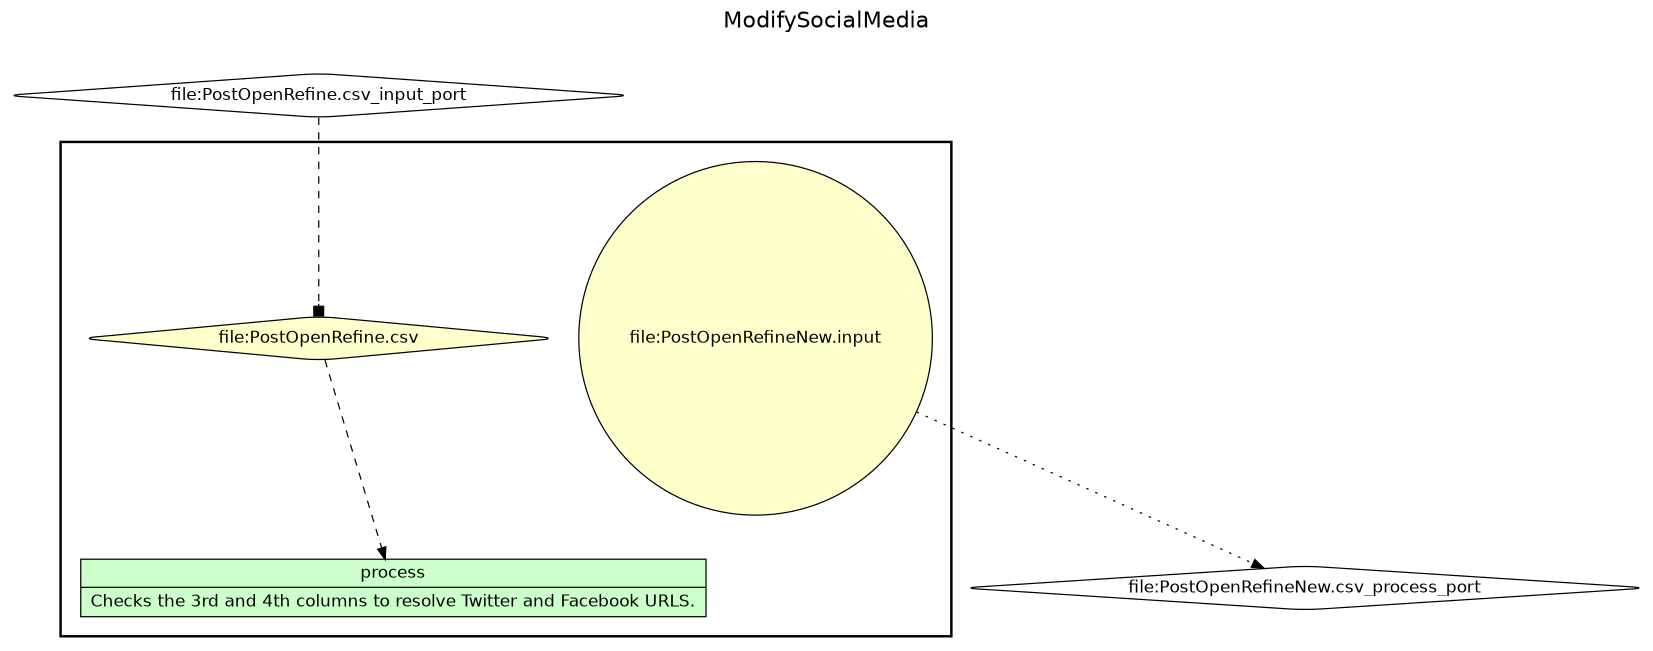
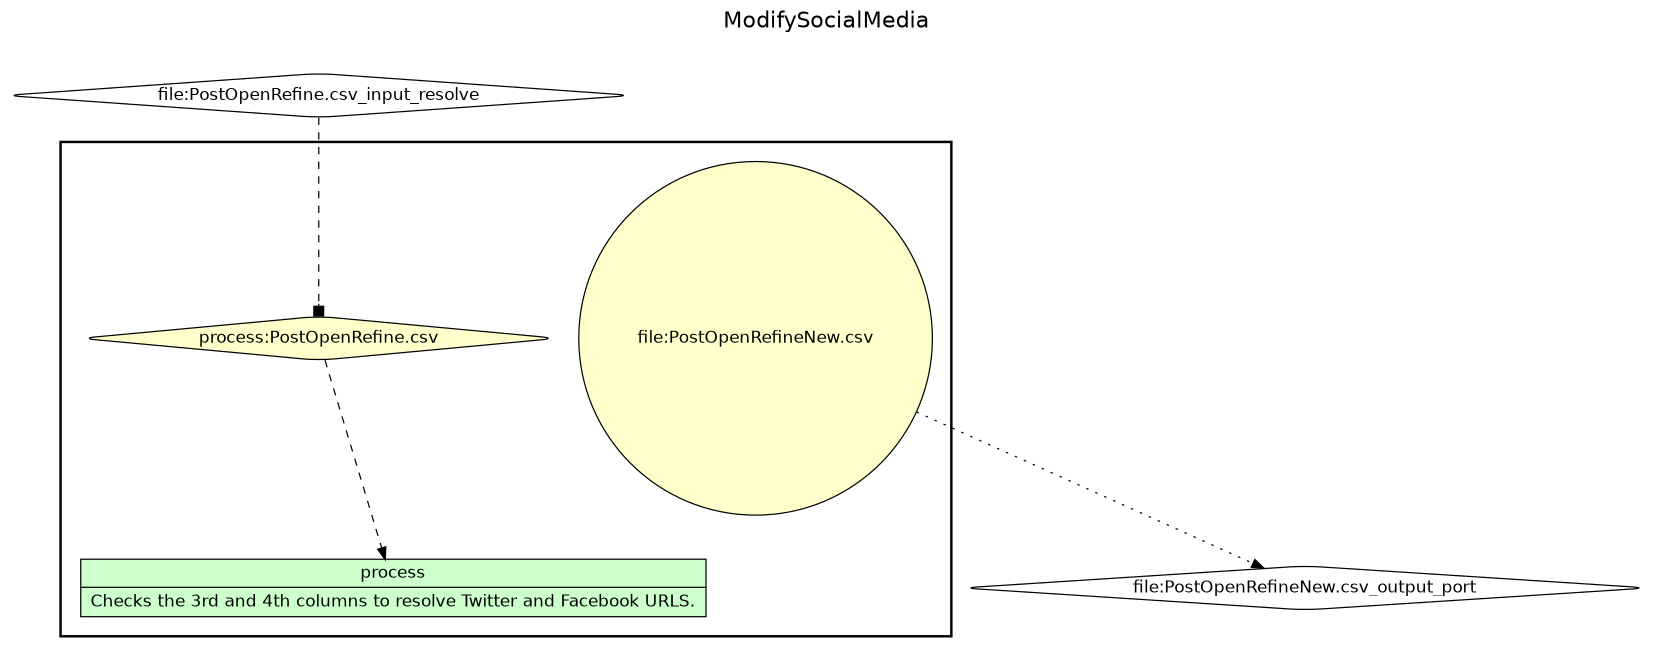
node "file:PostOpenRefine.csv_input_port": label "file:PostOpenRefine.csv_input_port" -> "file:PostOpenRefine.csv_input_resolve"
node "file:PostOpenRefine.csv": label "file:PostOpenRefine.csv" -> "process:PostOpenRefine.csv"
node "file:PostOpenRefineNew.input": label "file:PostOpenRefineNew.input" -> "file:PostOpenRefineNew.csv"
node "file:PostOpenRefineNew.csv_process_port": label "file:PostOpenRefineNew.csv_process_port" -> "file:PostOpenRefineNew.csv_output_port"
